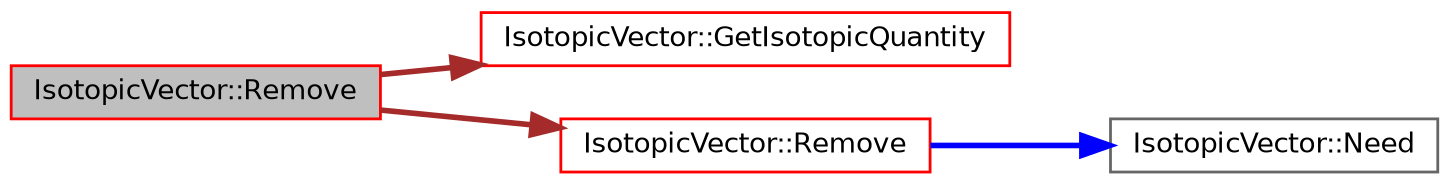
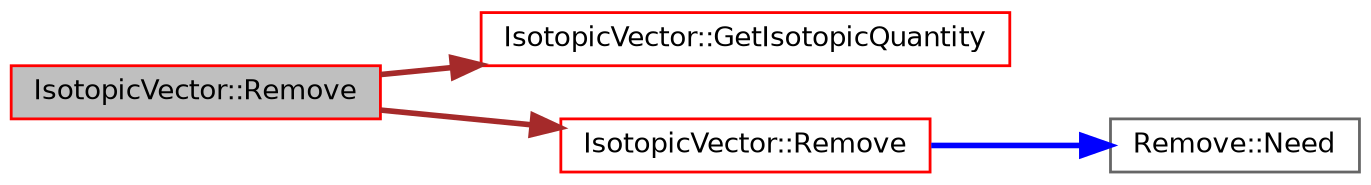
node "IsotopicVector::Need": label "IsotopicVector::Need" -> "Remove::Need"
